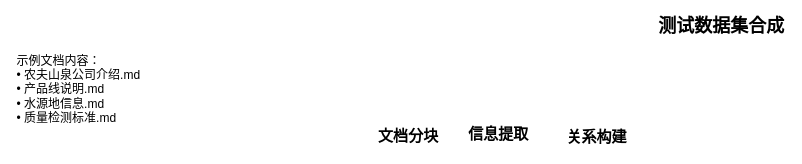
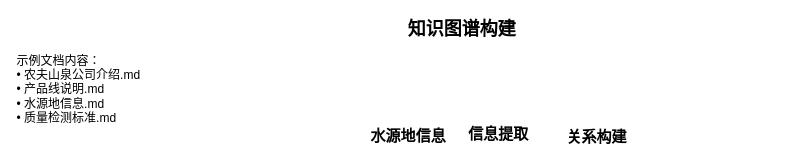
node "测试数据集合成": removed
node "知识图谱构建": added
node "文档分块": label "文档分块" -> "水源地信息"
